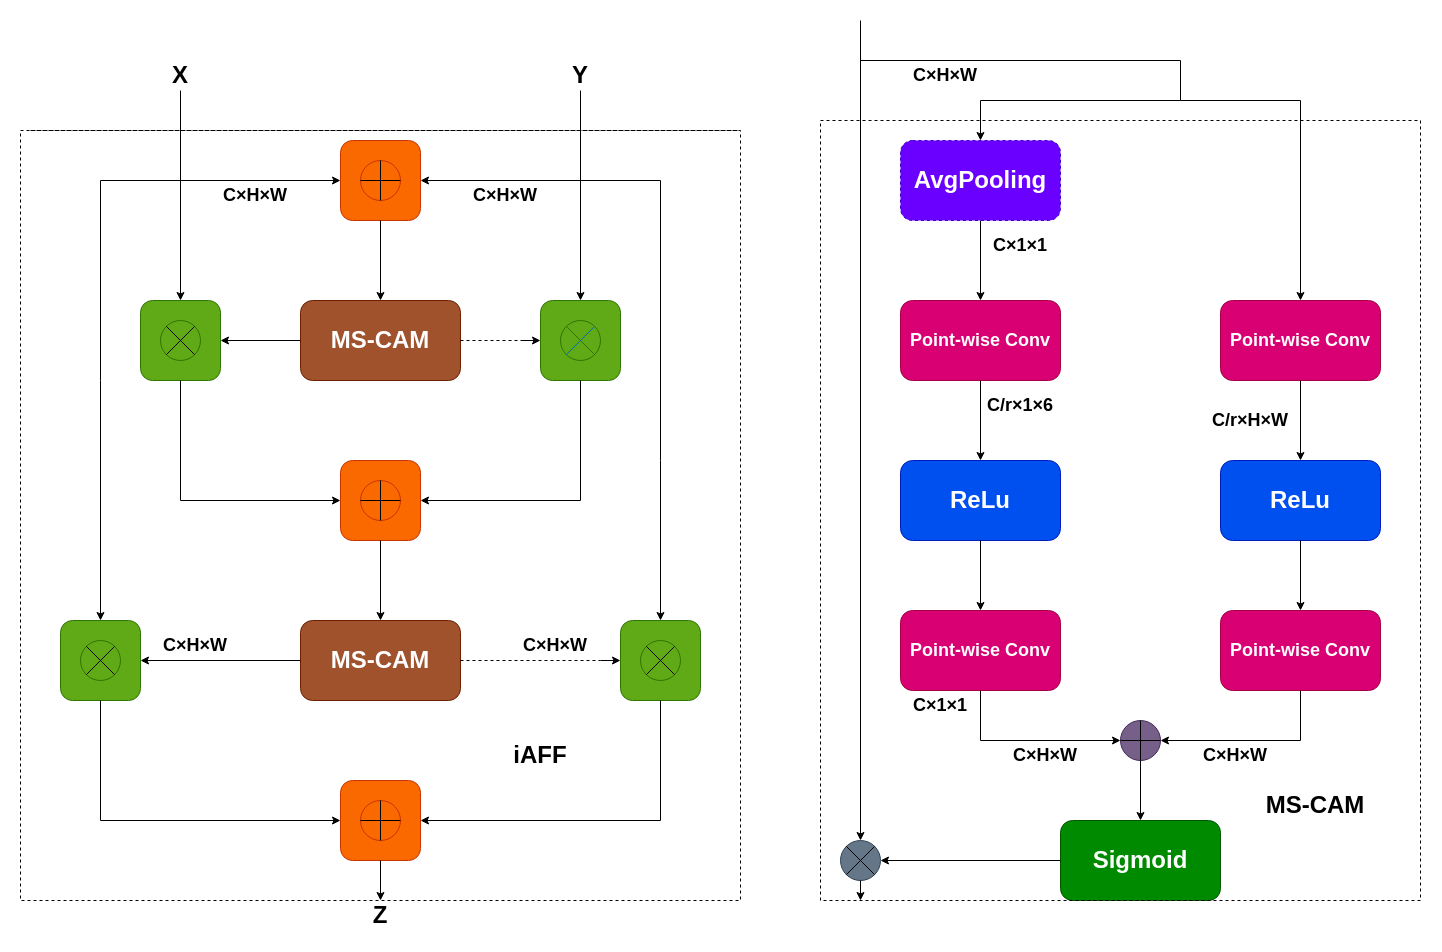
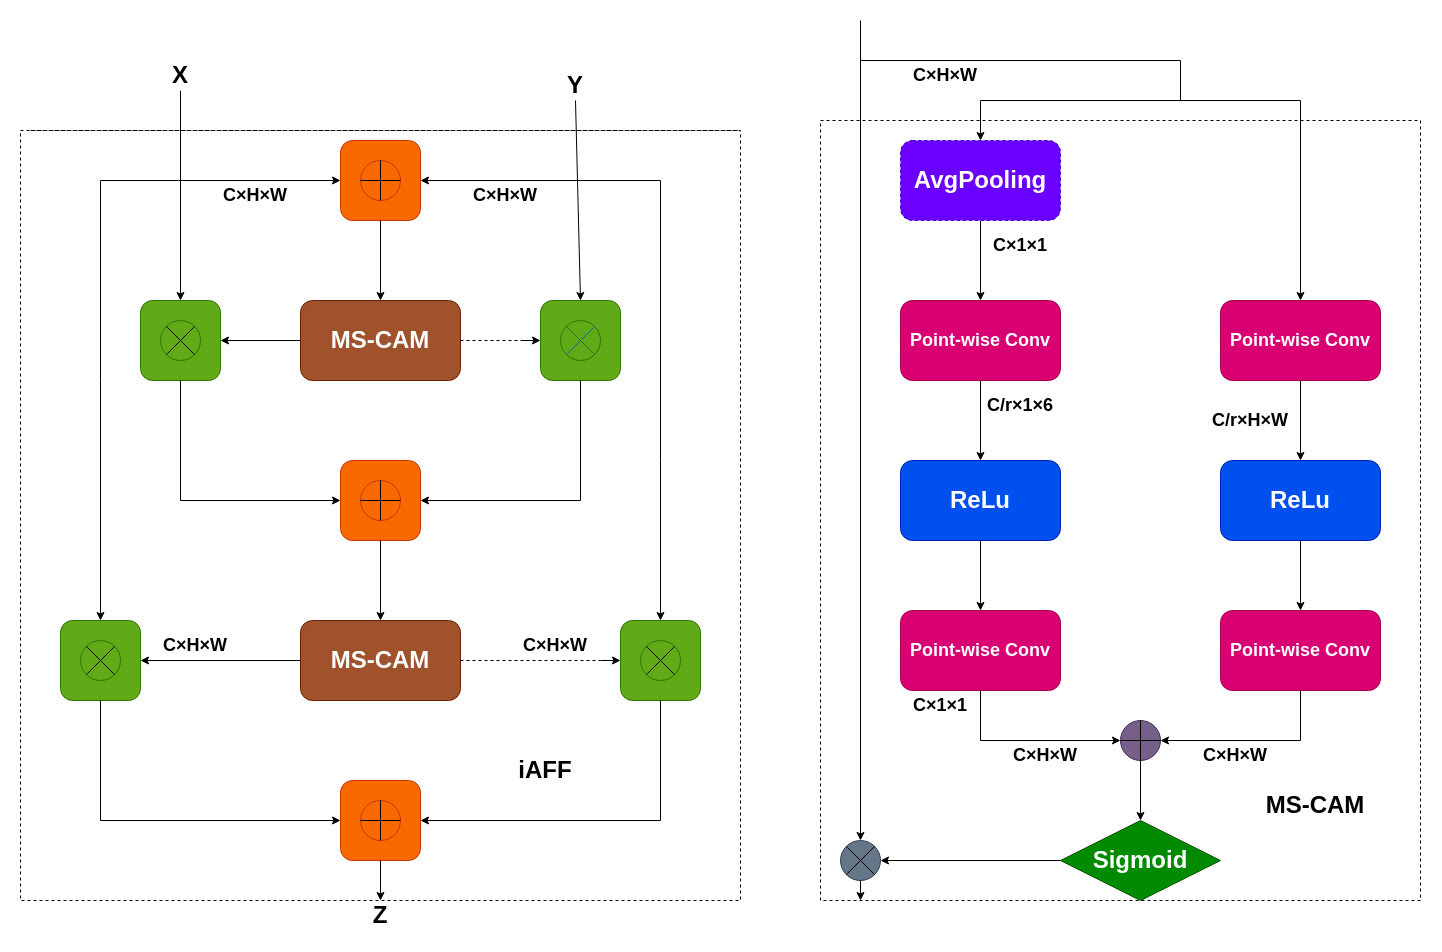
node "Y": moved (581, 76) -> (576, 86)
node "iAFF": moved (541, 756) -> (546, 771)
node "Sigmoid": shape rounded rectangle -> diamond
